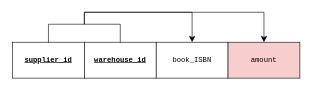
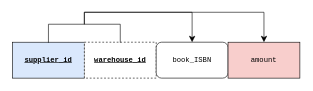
node "supplier_id": fillcolor #ffffff -> #dae8fc
node "warehouse_id": style solid -> dashed
node "book_ISBN": shape rectangle -> rounded rectangle
